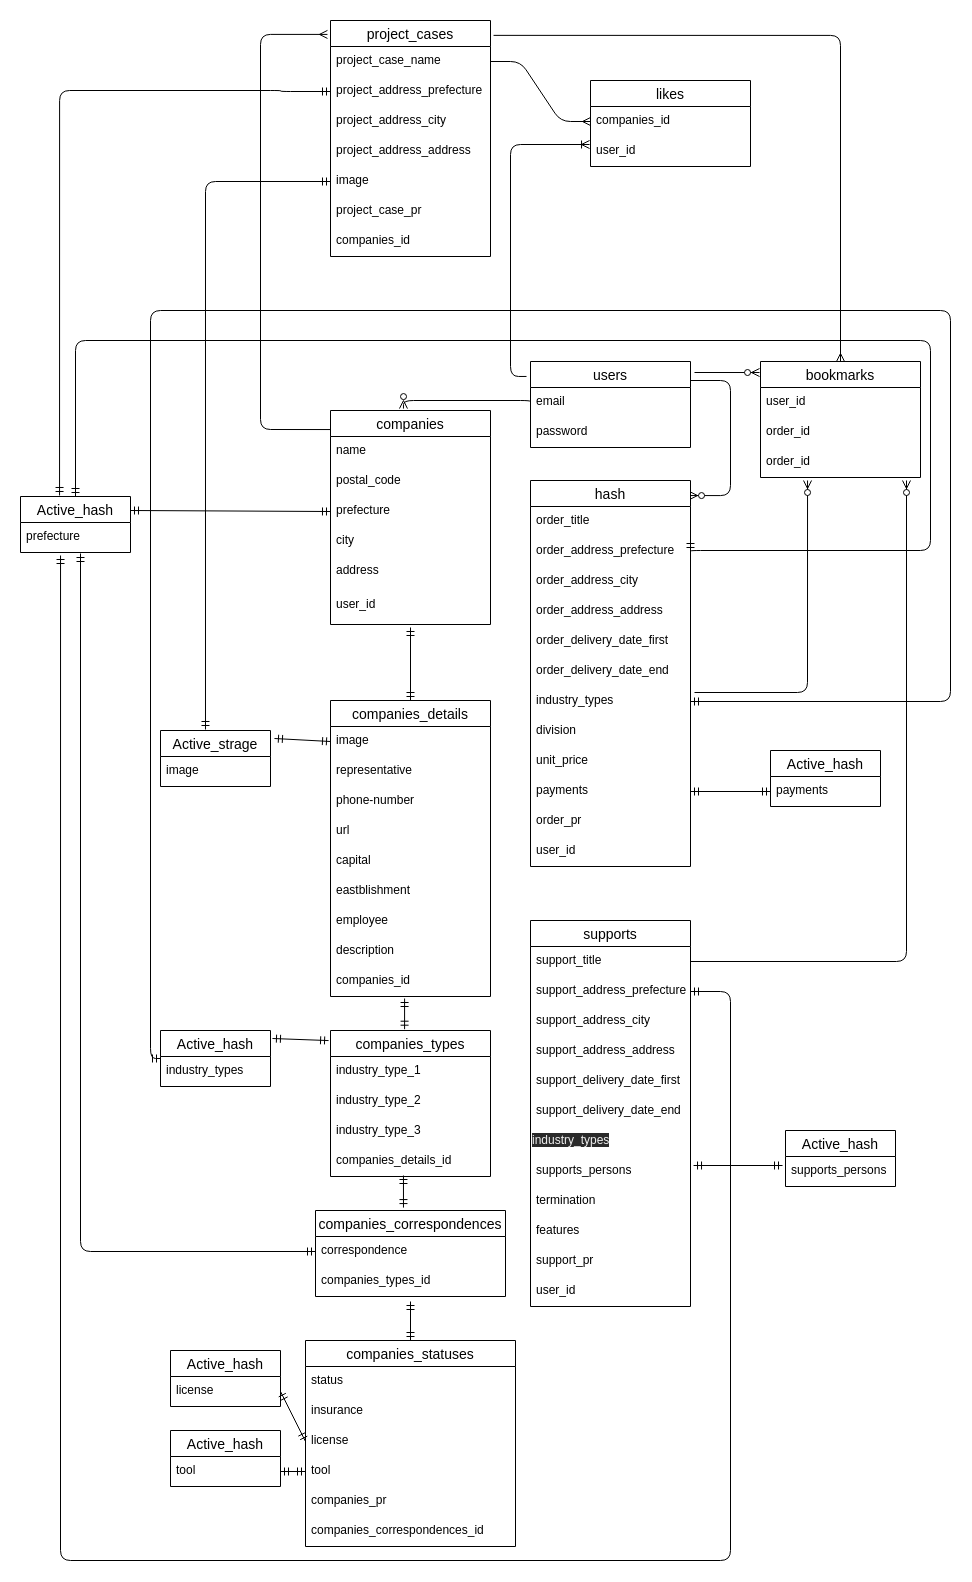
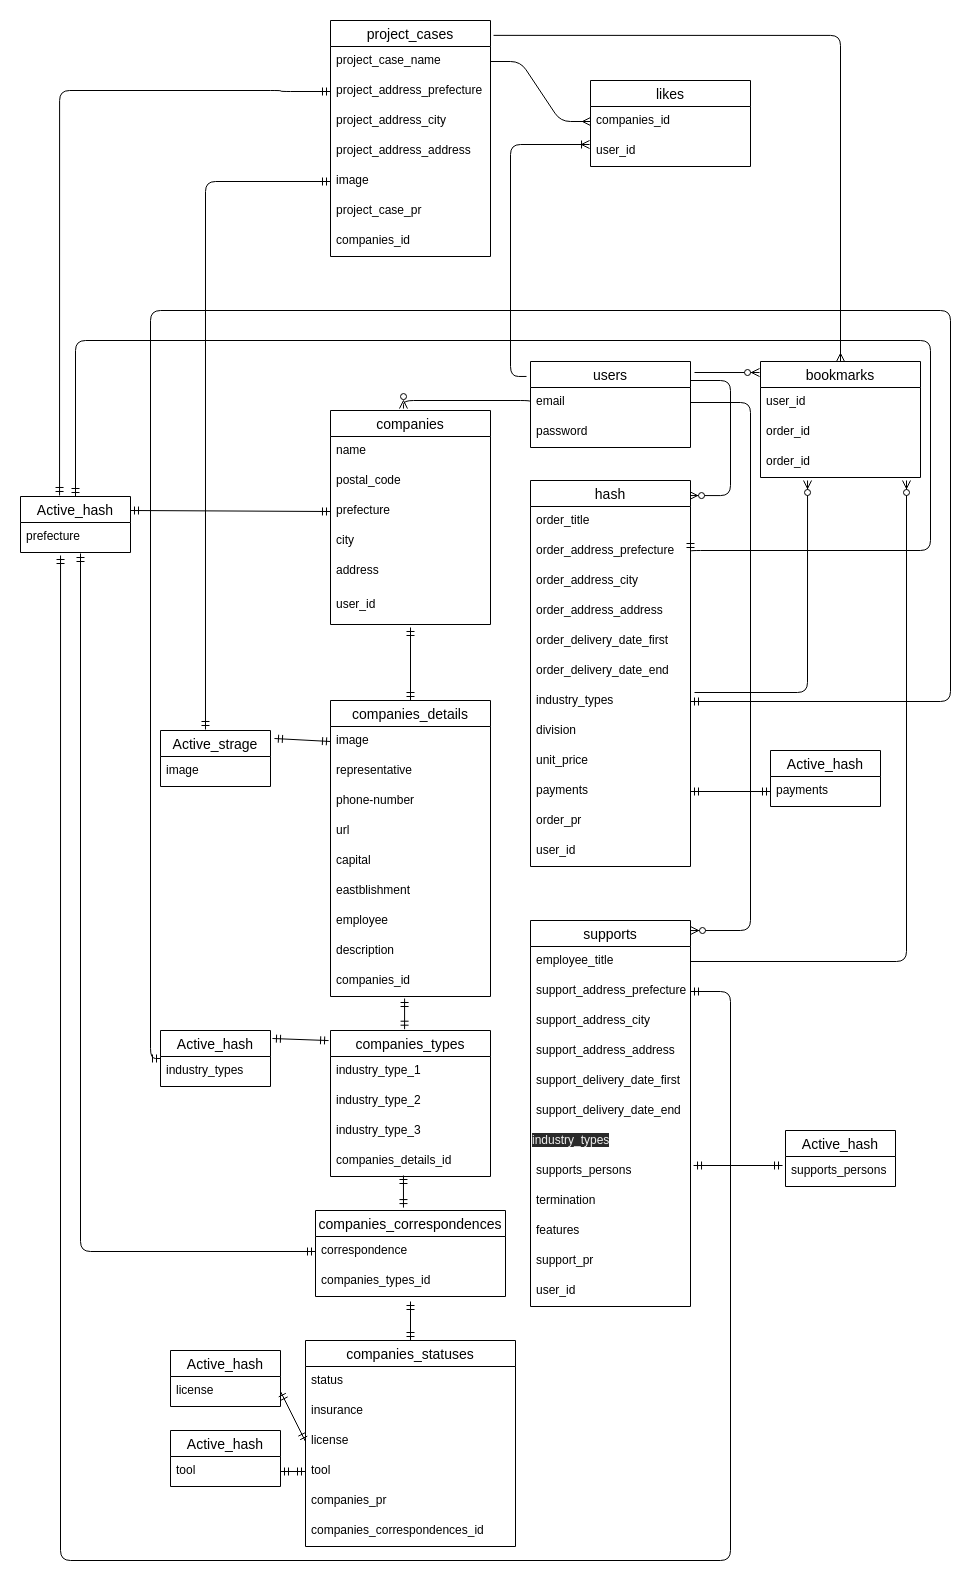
edge "companies" -> "project_cases": removed
edge "email" -> "supports": added
node "support_title": label "support_title" -> "employee_title"
